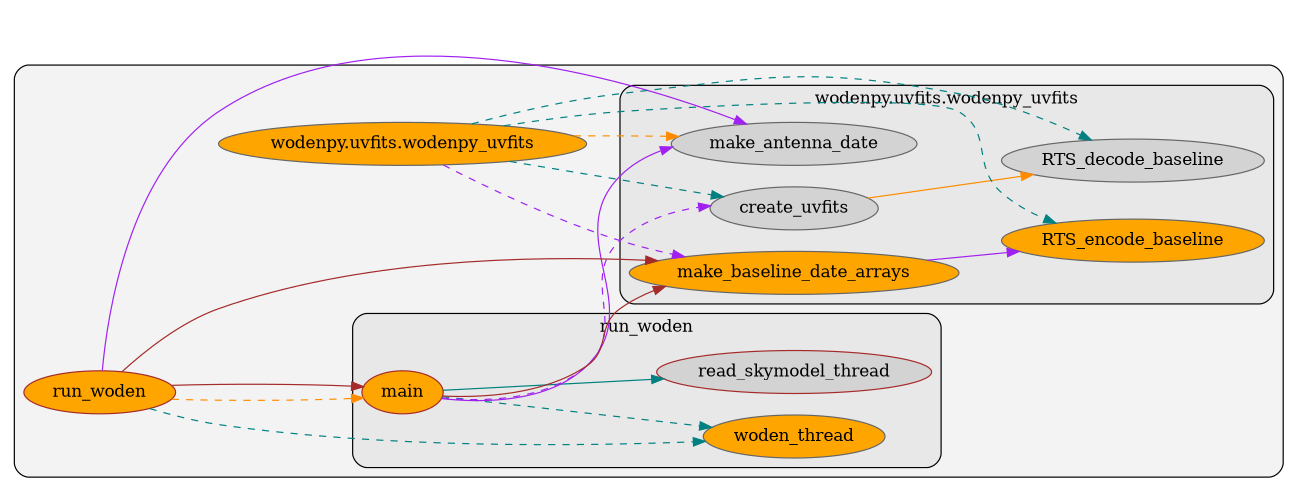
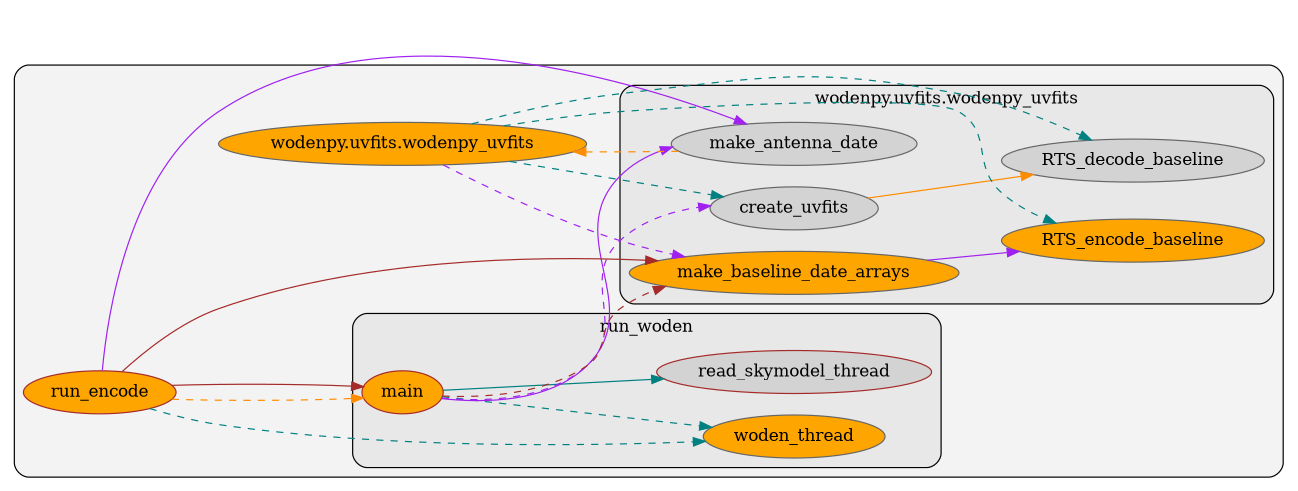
edge "wodenpy.uvfits.wodenpy_uvfits" -> "make_antenna_date": reversed
edge "main" -> "make_baseline_date_arrays": style solid -> dashed
node "run_woden": label "run_woden" -> "run_encode"
